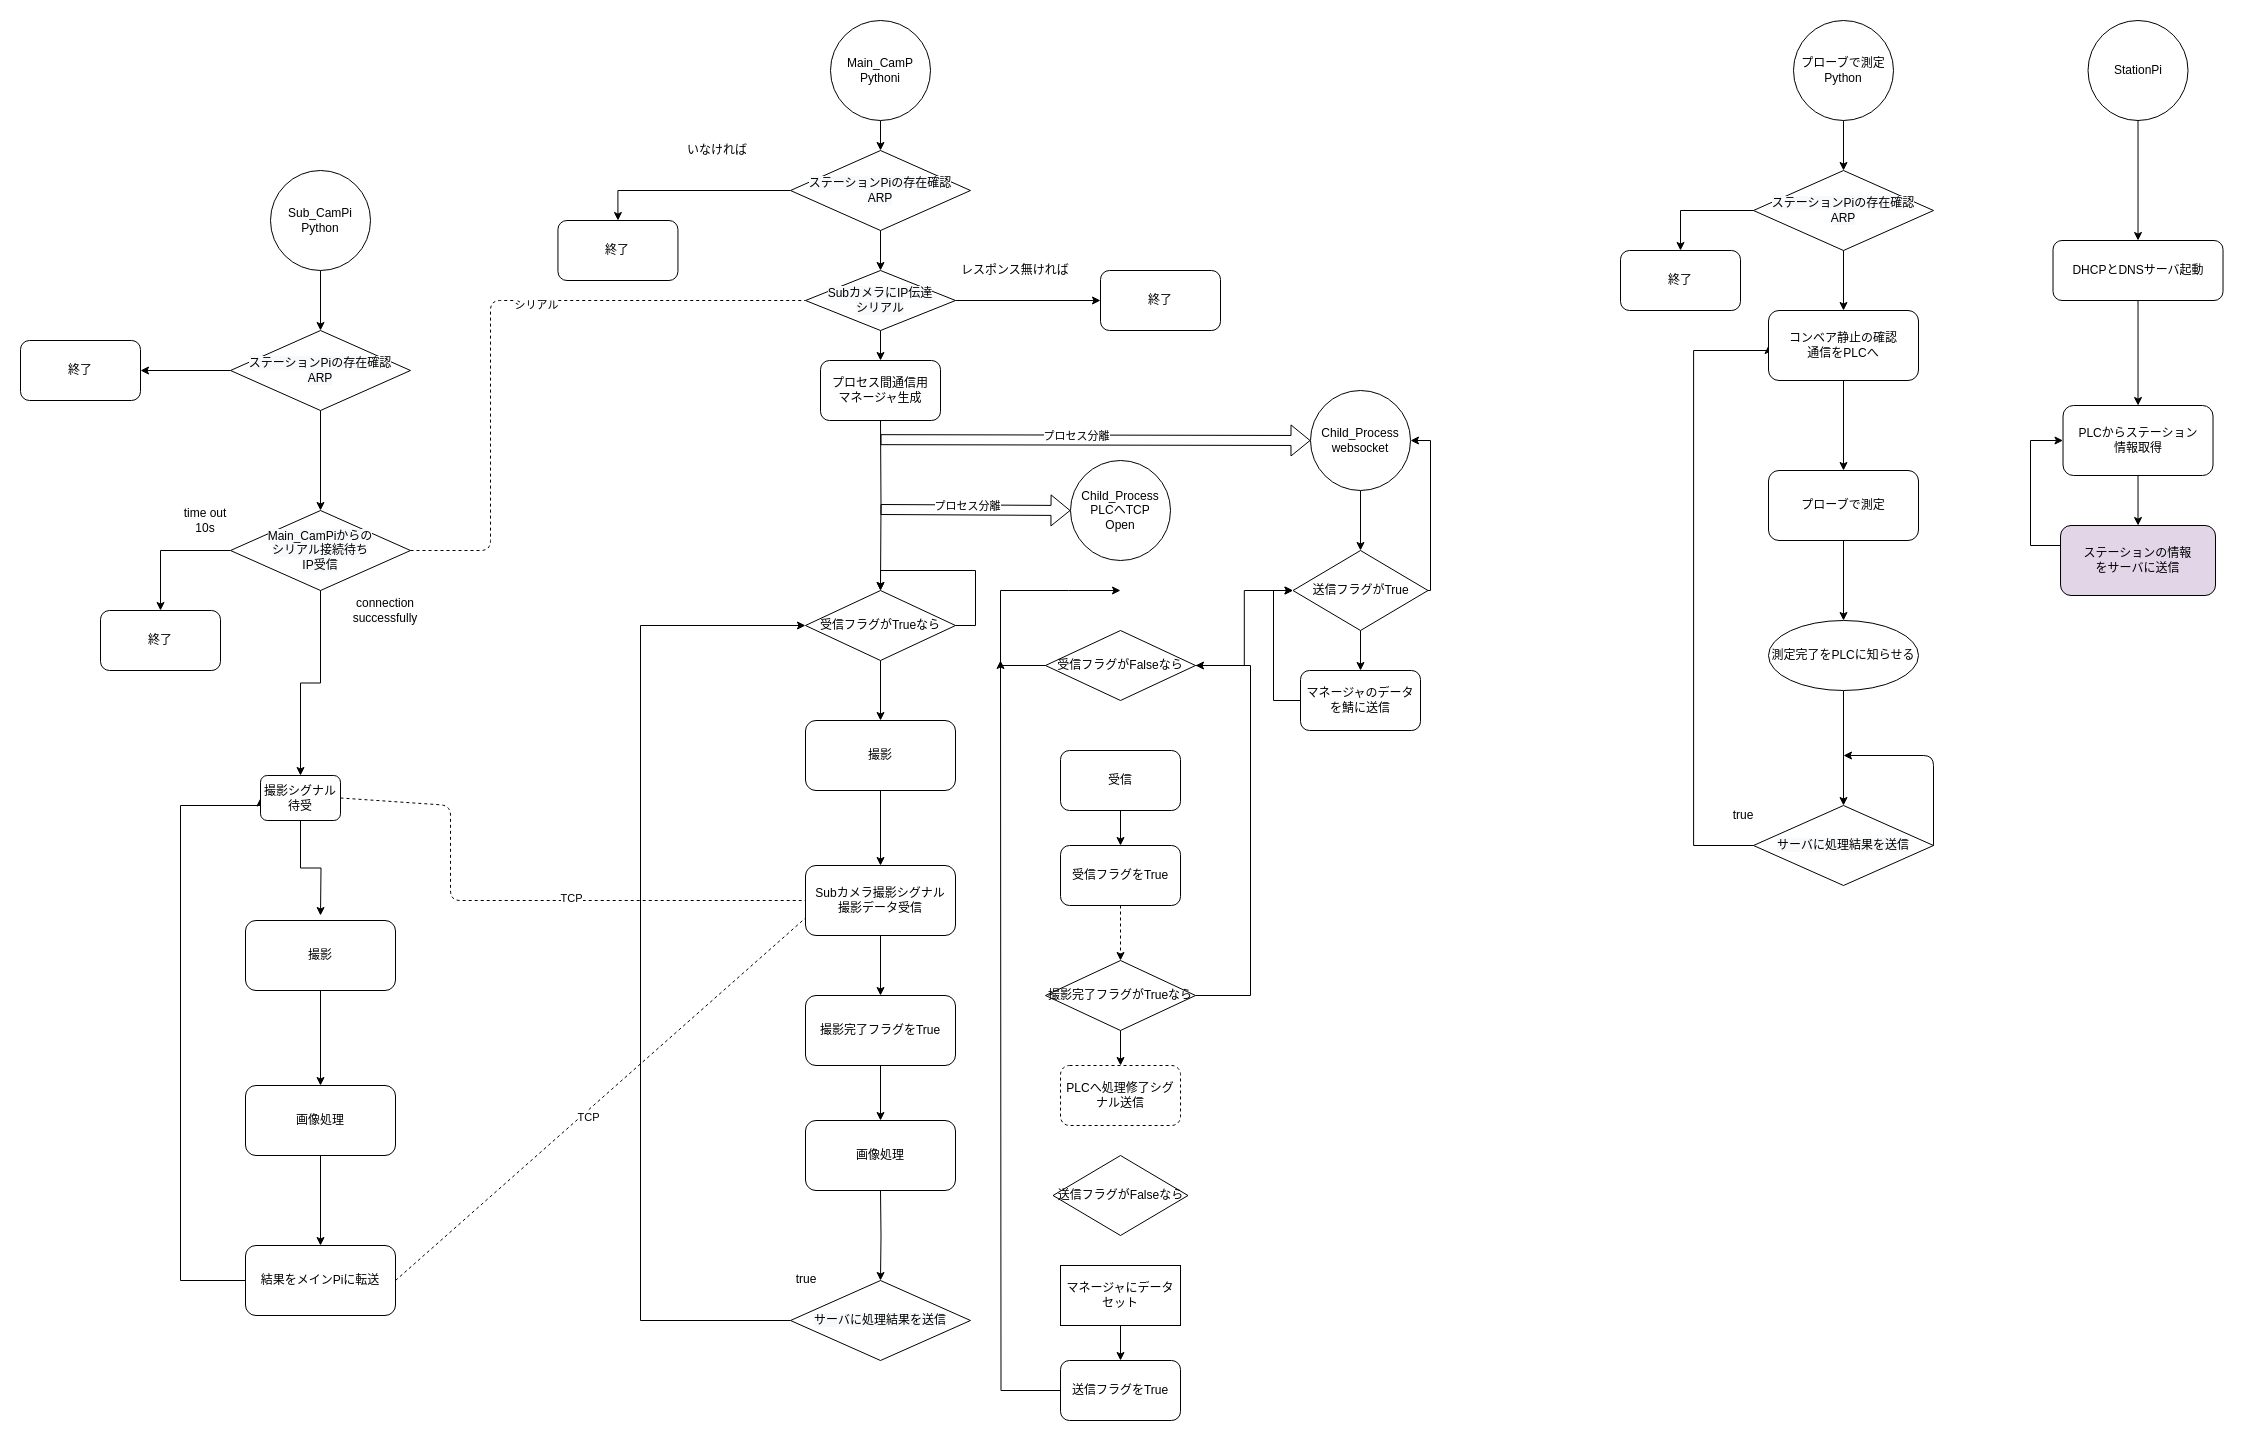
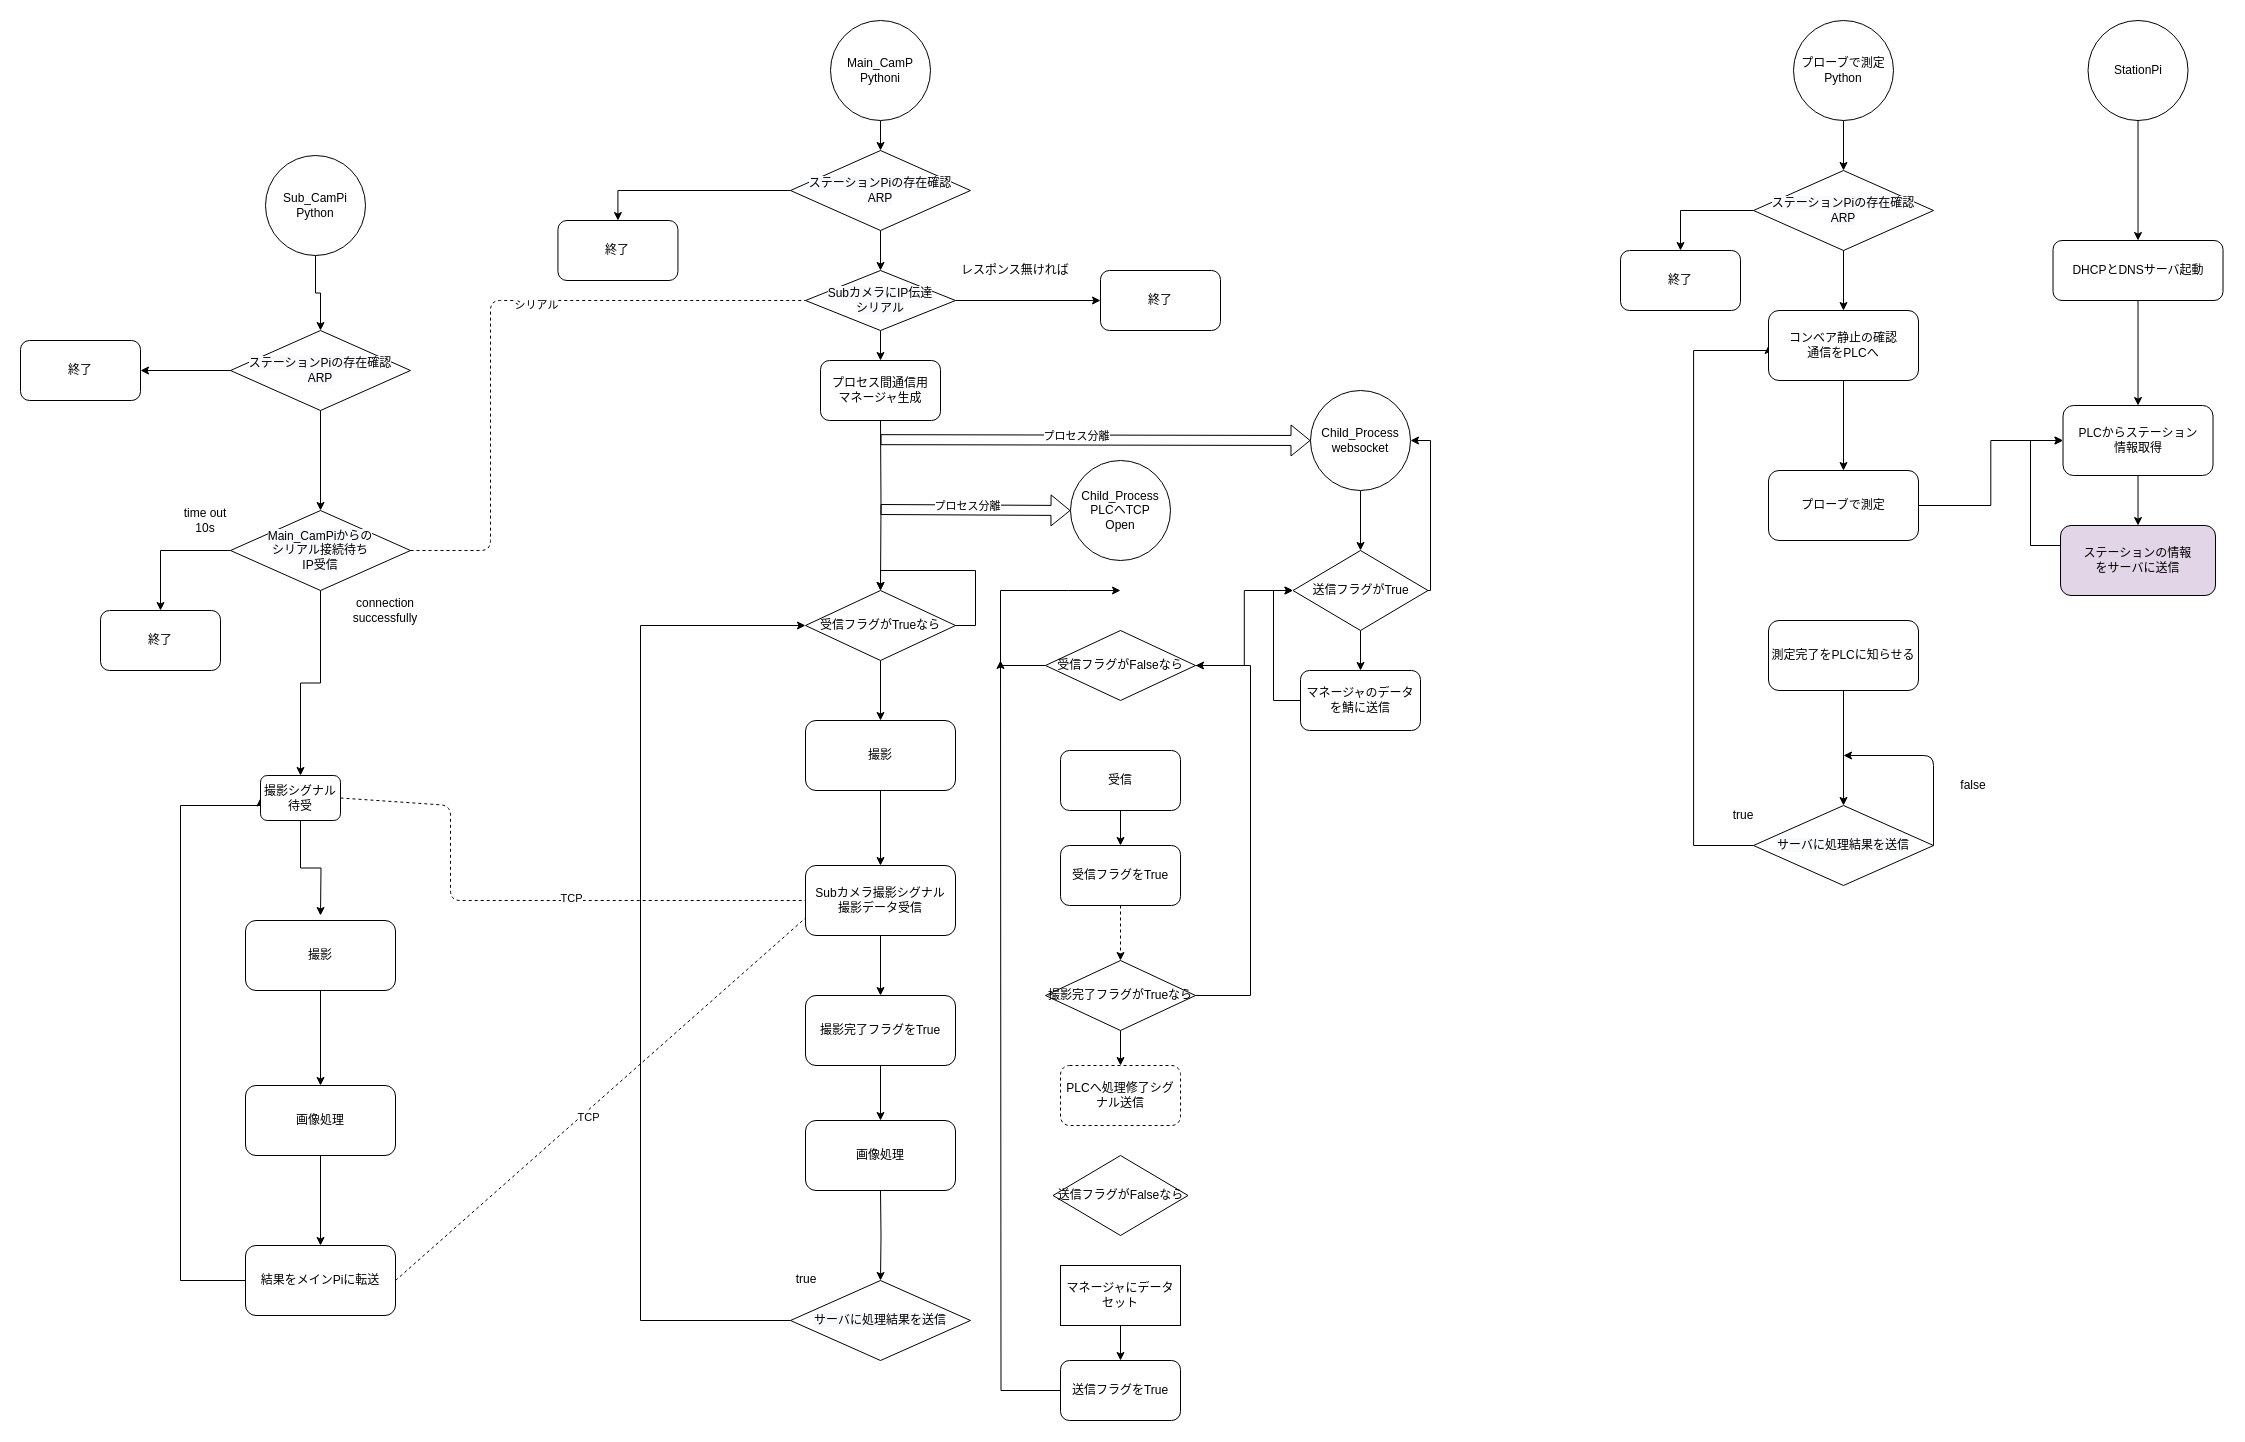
node "いなければ": removed
node "Sub_CamPi Python": moved (321, 221) -> (316, 206)
edge "プローブで測定" -> "測定完了をPLCに知らせる": now "プローブで測定" -> "PLCからステーション 情報取得"
node "測定完了をPLCに知らせる": shape ellipse -> rounded rectangle
node "false": added
